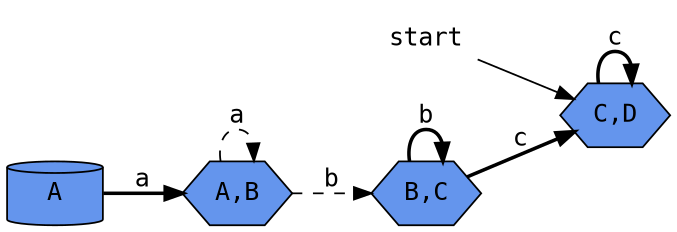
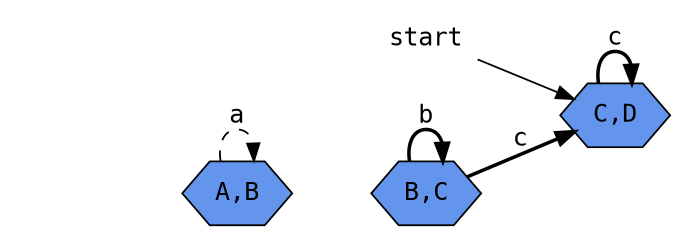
node "A": removed
edge "A,B" -> "B,C": removed, label "b"
